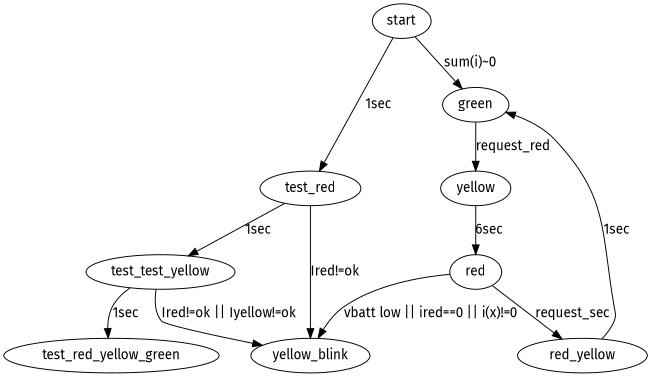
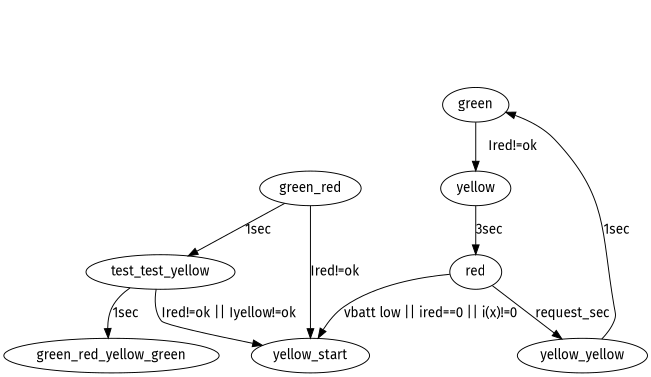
node "start": removed
edge "green" -> "yellow": label "request_red" -> "Ired!=ok"
node "test_red": label "test_red" -> "green_red"
edge "yellow" -> "red": label "6sec" -> "3sec"
node "test_red_yellow_green": label "test_red_yellow_green" -> "green_red_yellow_green"
node "yellow_blink": label "yellow_blink" -> "yellow_start"
node "red_yellow": label "red_yellow" -> "yellow_yellow"
